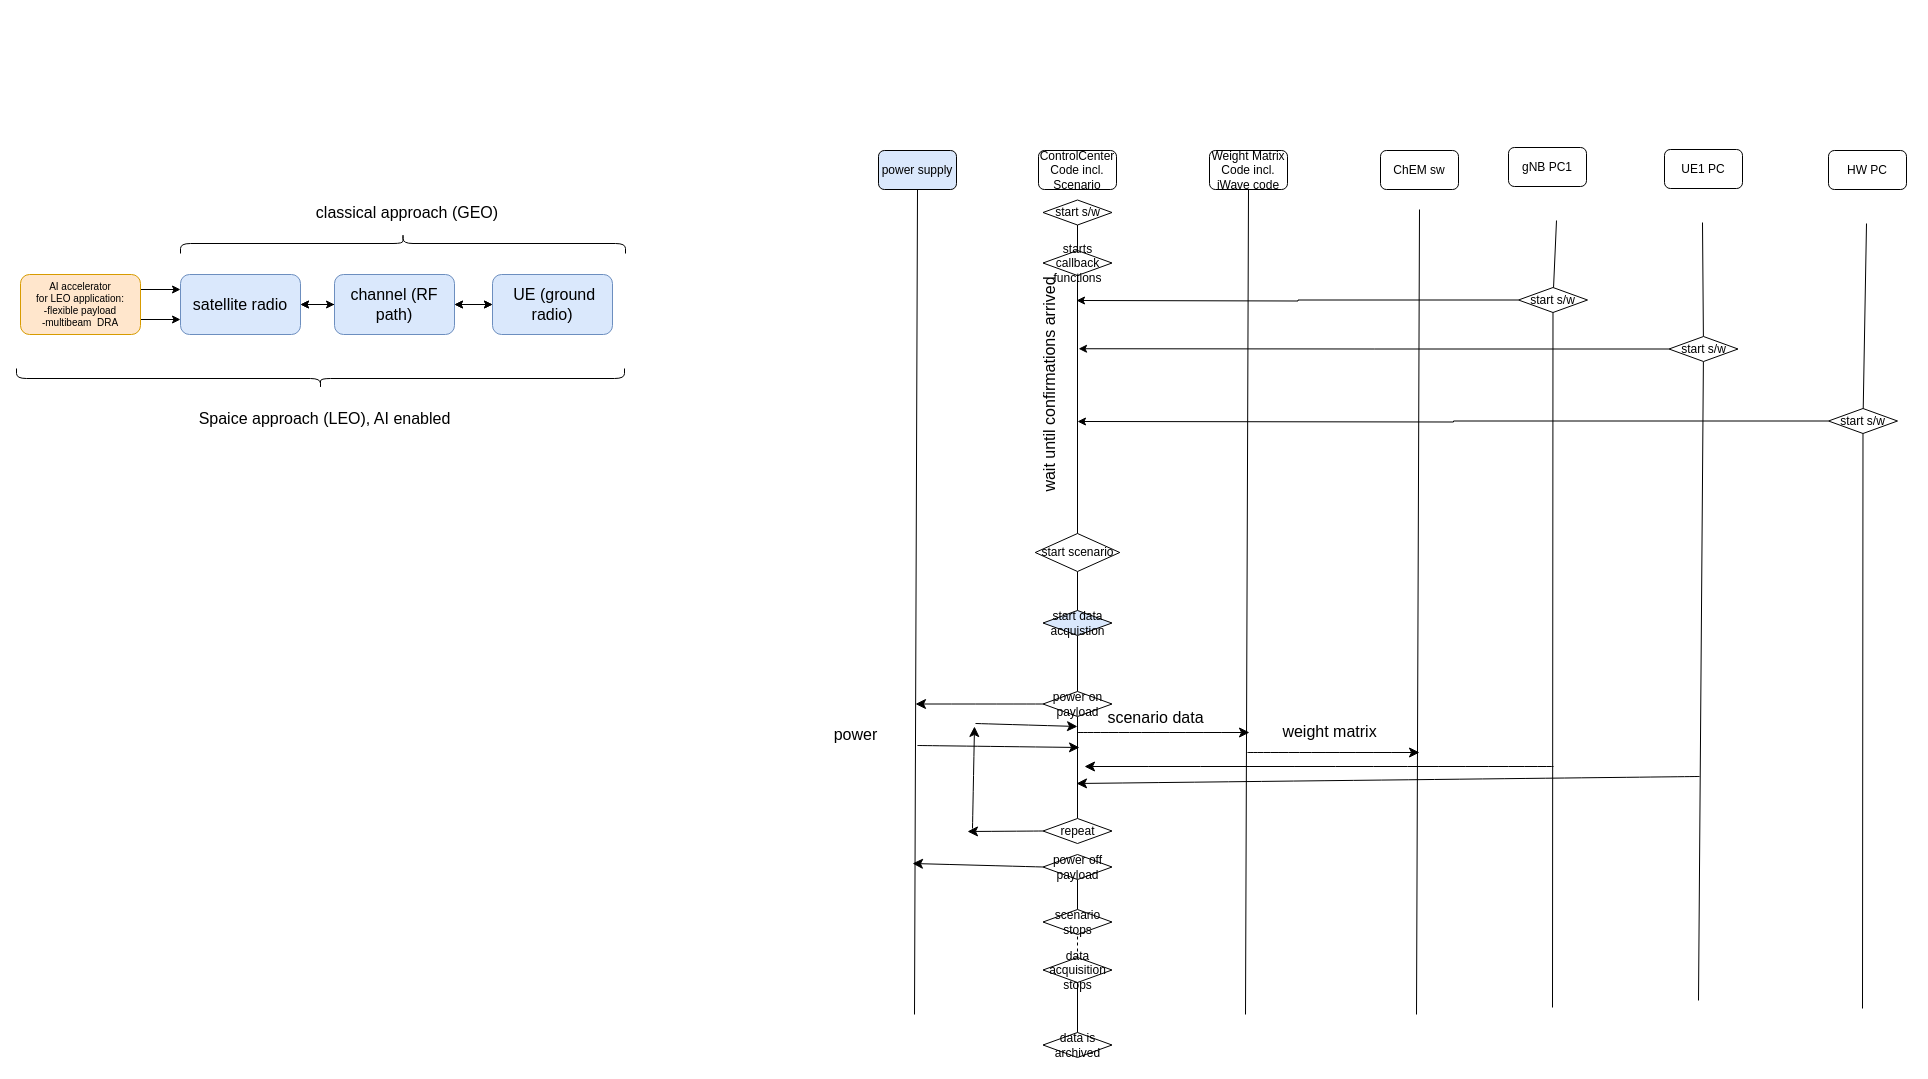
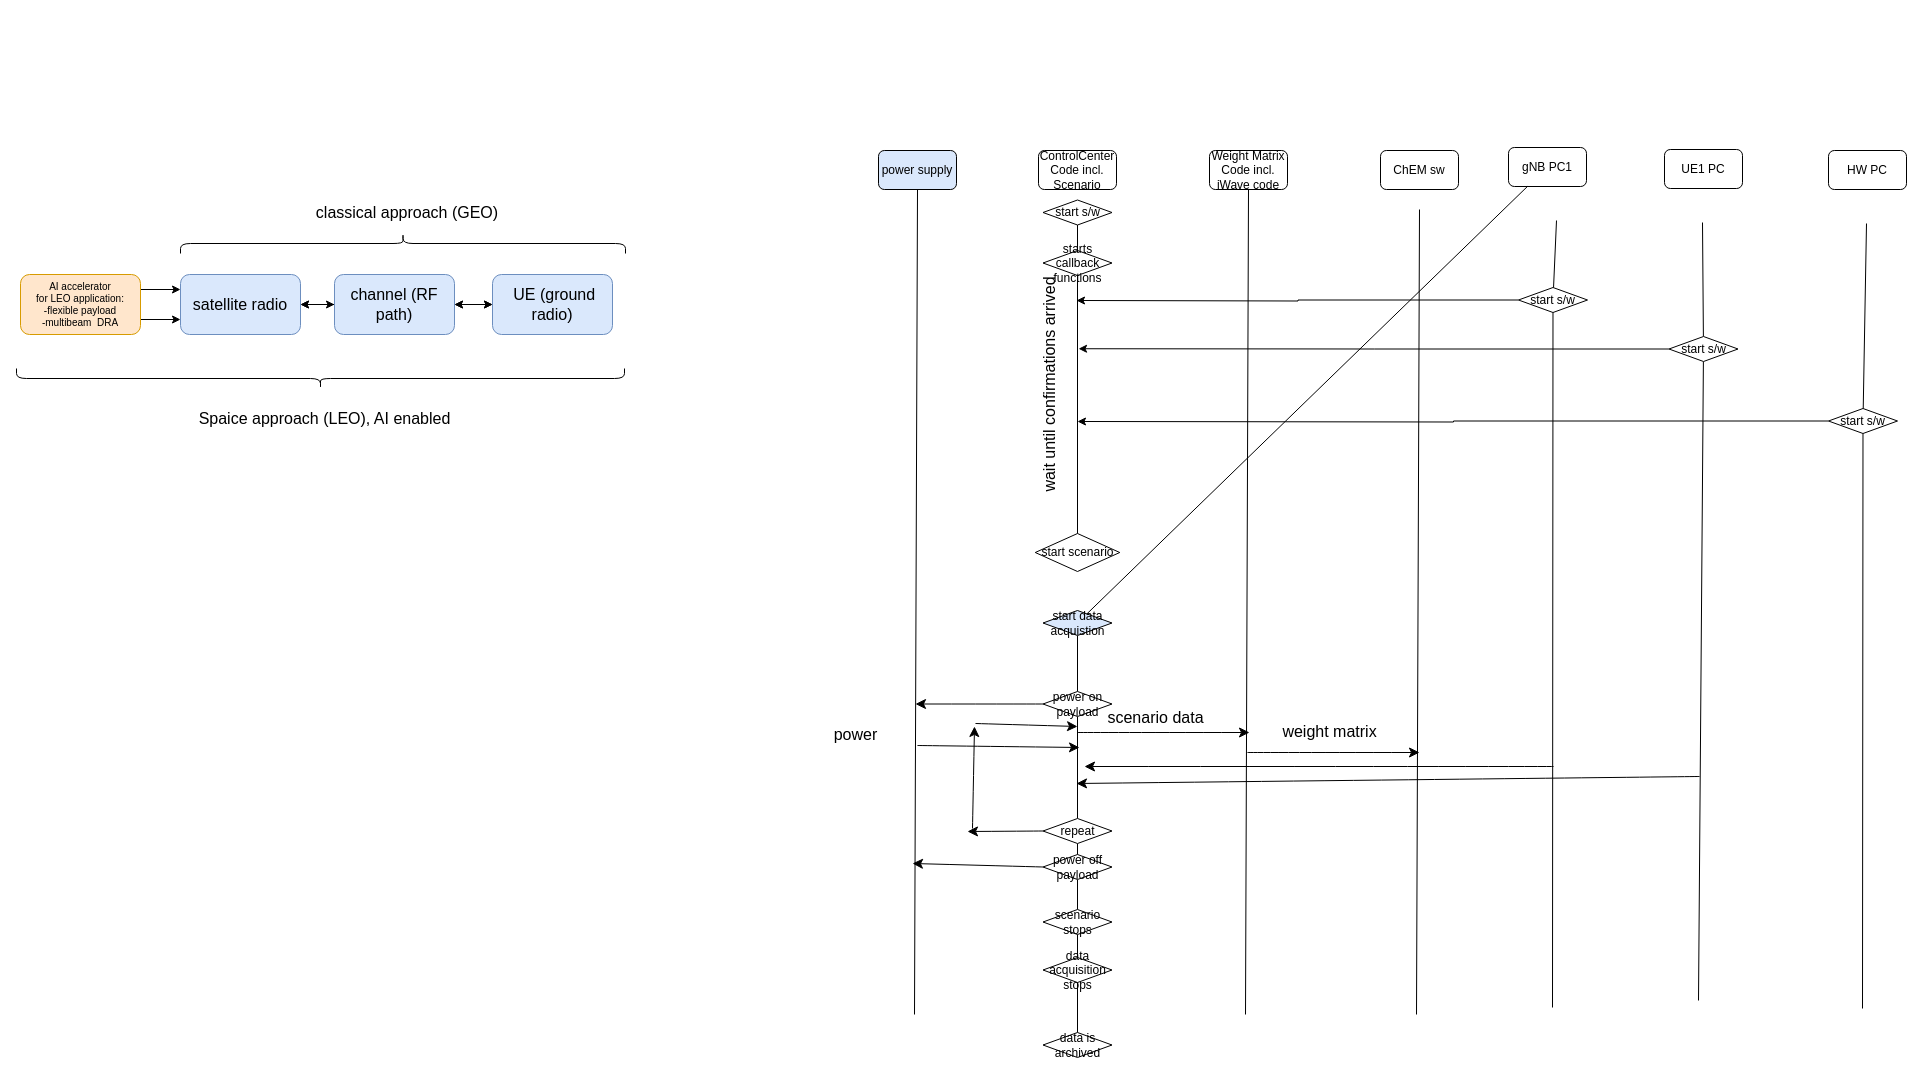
edge "start scenario" -- "start data acquistion": now "gNB PC1" -- "start data acquistion"
edge "repeat" -- "power off payload": added
edge "scenario stops" -- "data acquisition stops": style dashed -> solid
